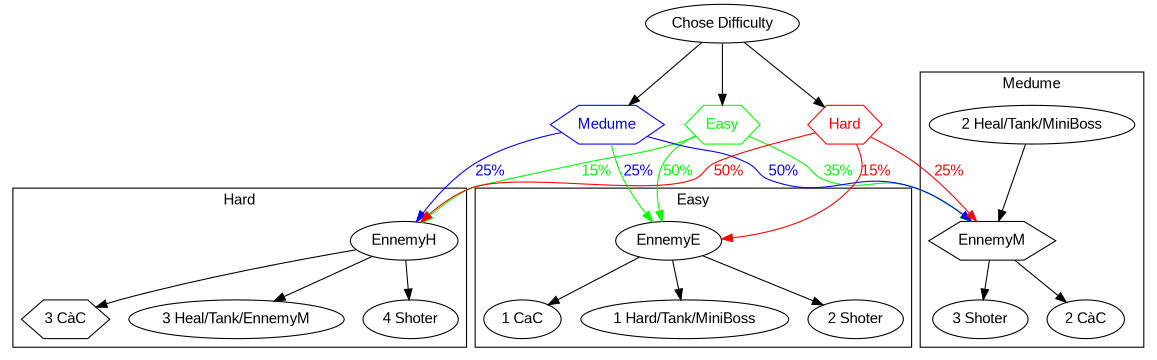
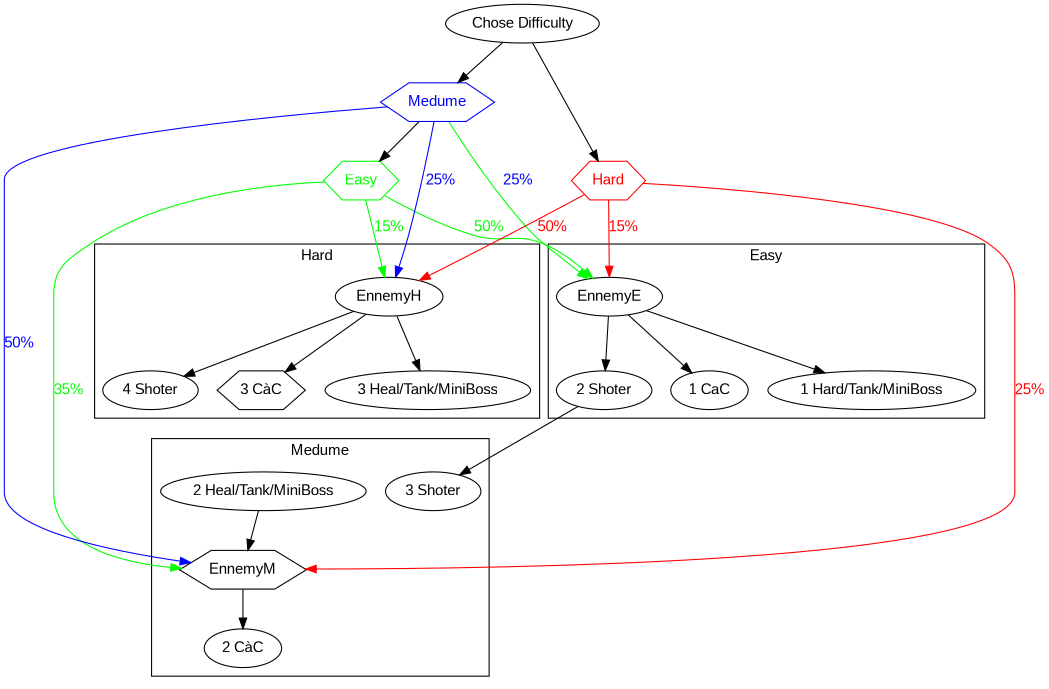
edge "Chose Difficulty" -> "Easy": now "Medume" -> "Easy"
edge "EnnemyM" -> "3 Shoter": now "2 Shoter" -> "3 Shoter"
node "3 Heal/Tank/EnnemyM": label "3 Heal/Tank/EnnemyM" -> "3 Heal/Tank/MiniBoss"
